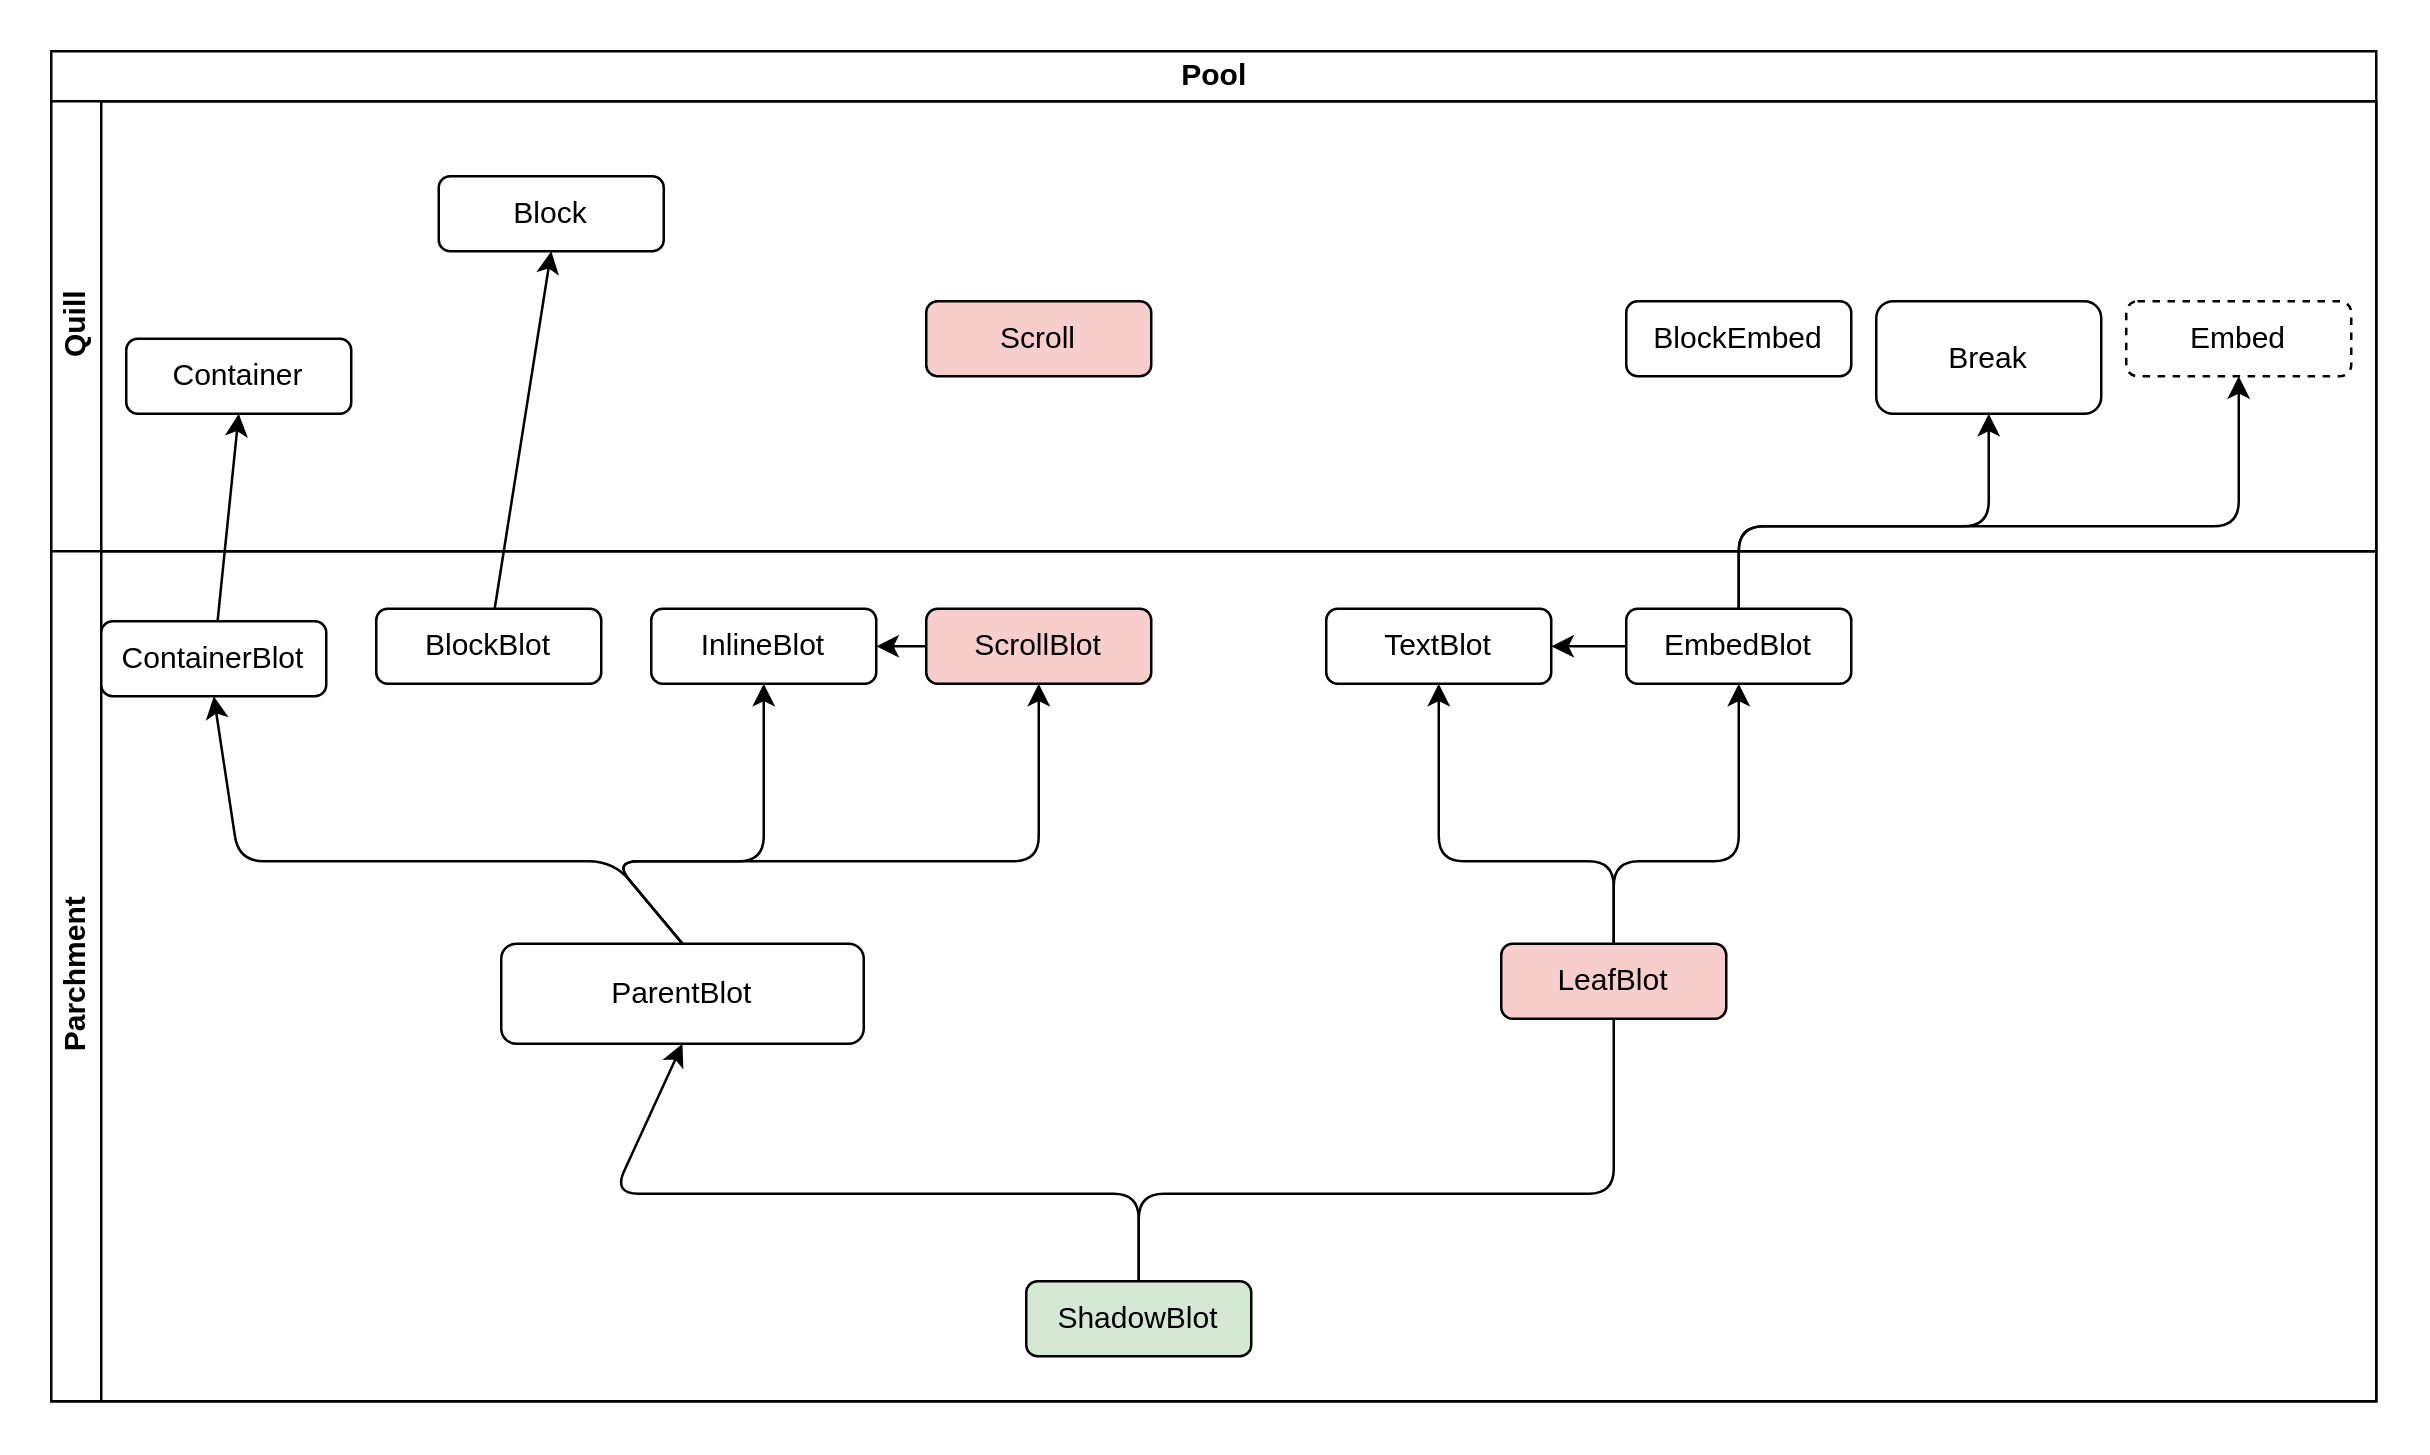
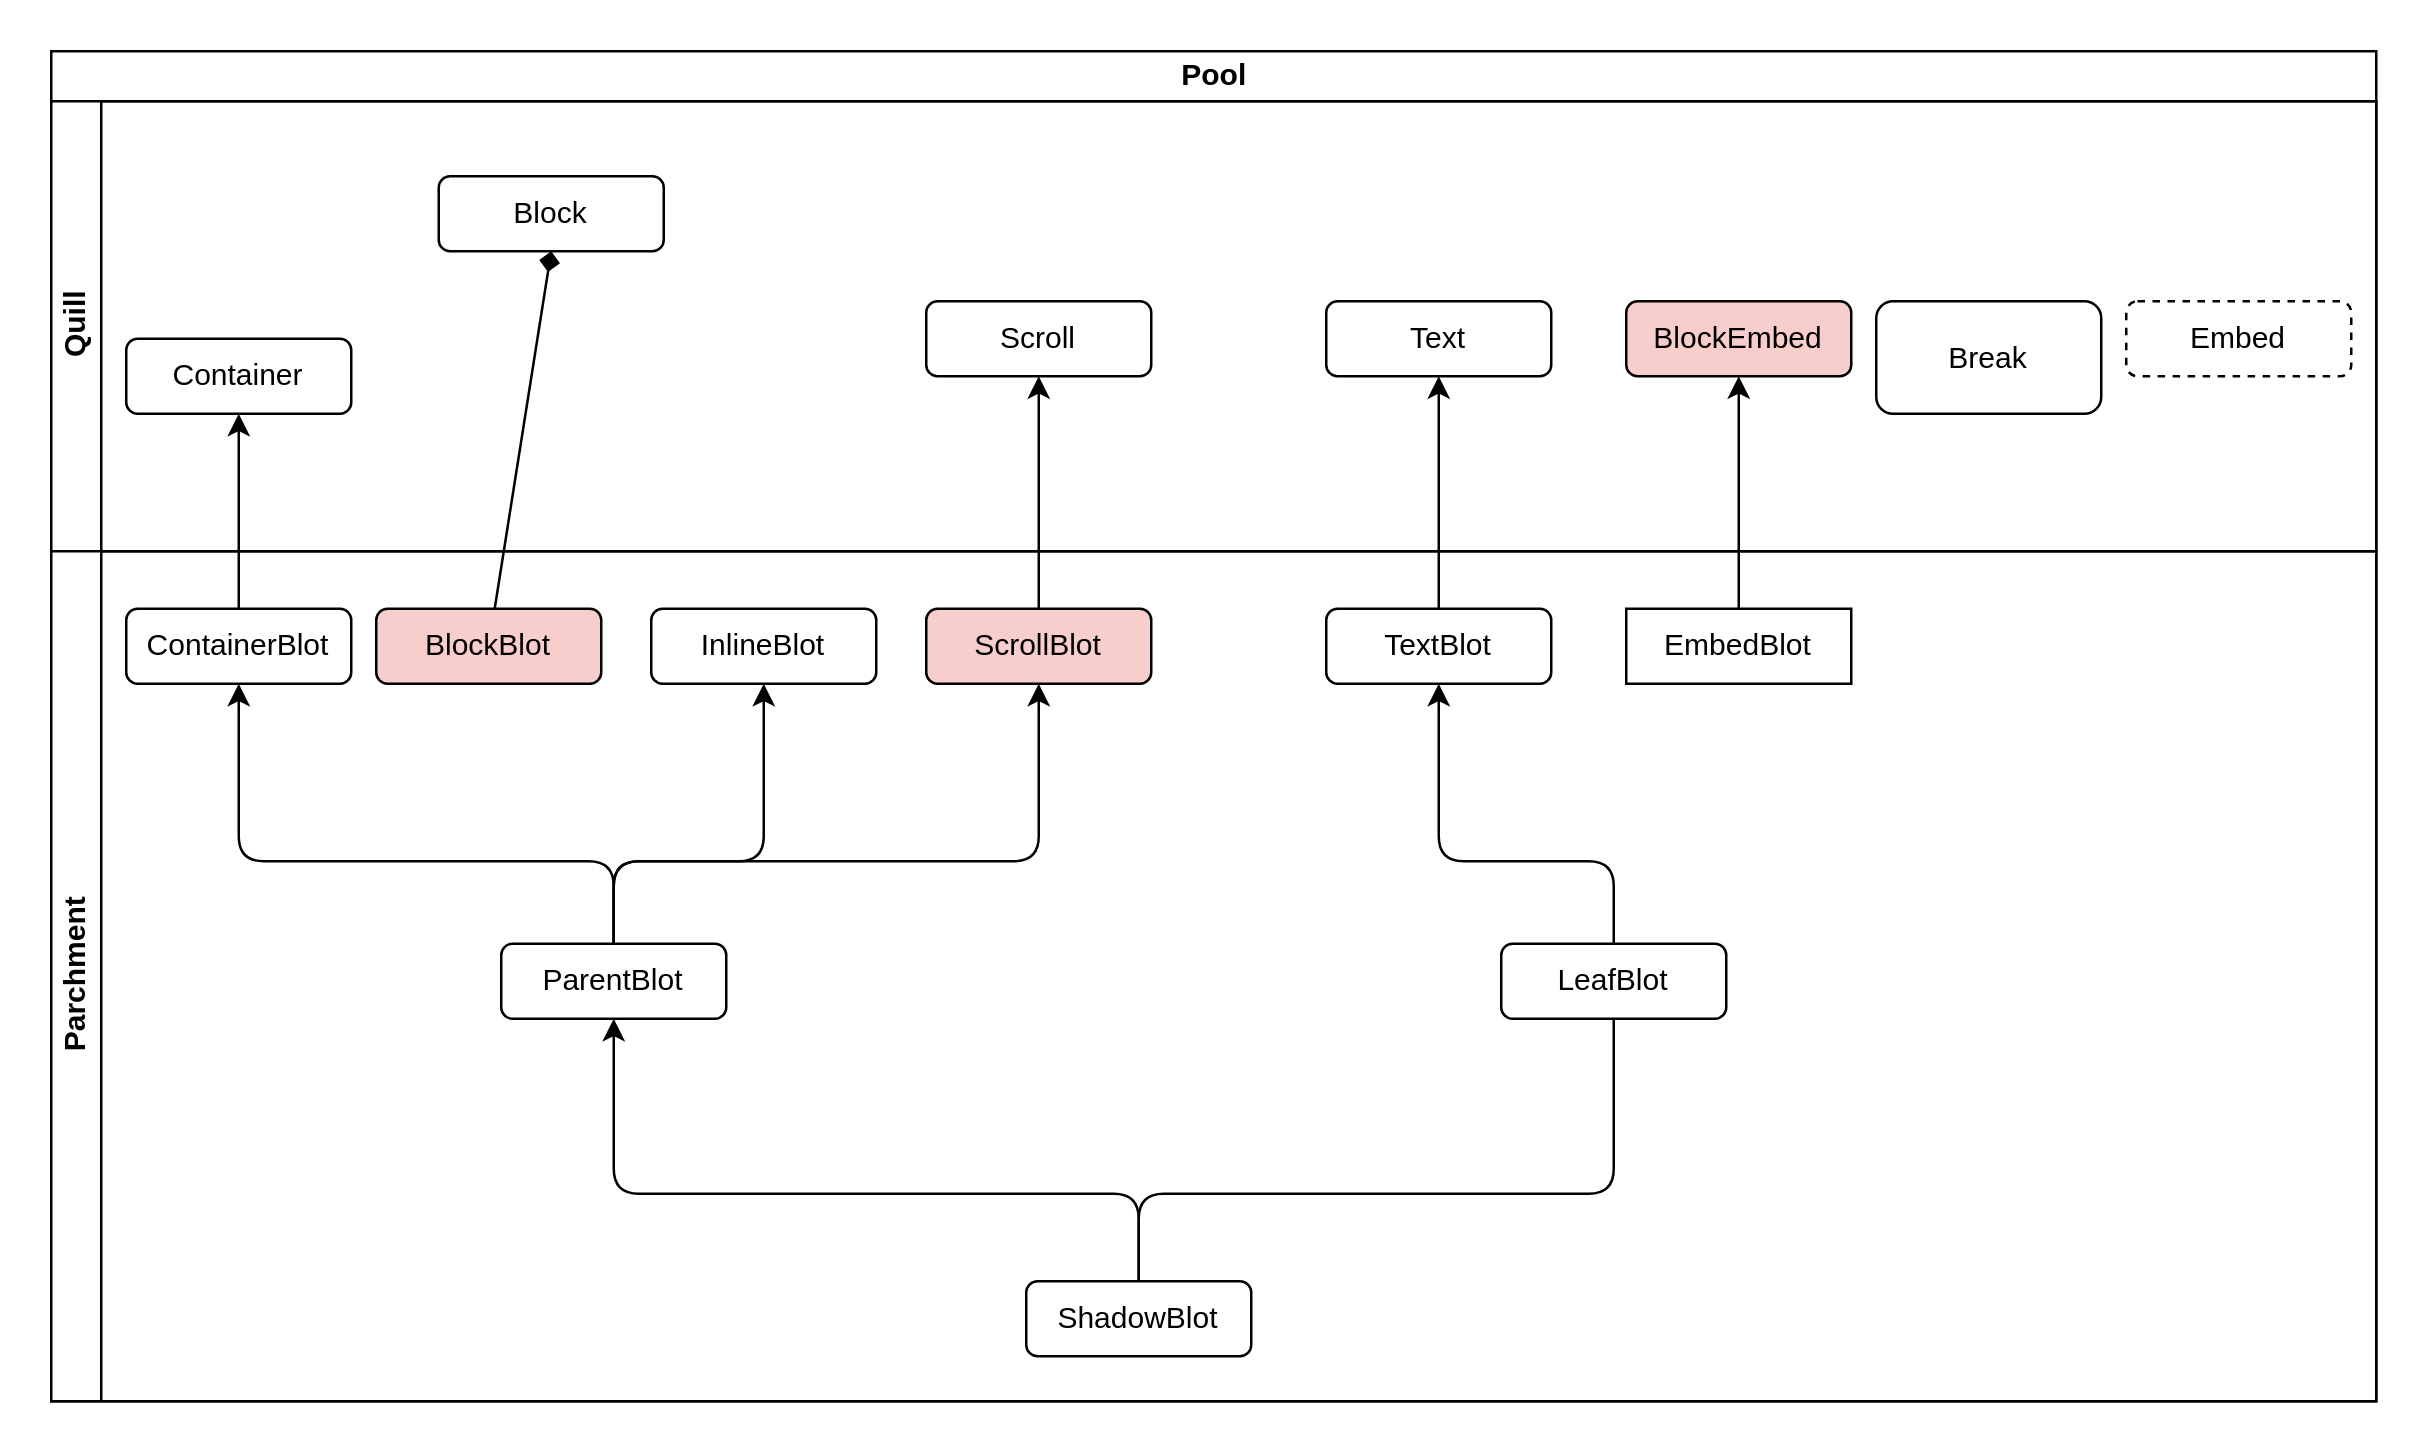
edge "BlockBlot" -> "Block": arrowhead classic -> diamond
node "Scroll": fillcolor #f8cecc -> #ffffff
node "Text": added
node "BlockEmbed": fillcolor #ffffff -> #f8cecc
edge "TextBlot" -> "Text": added
edge "EmbedBlot" -> "Break": removed
edge "EmbedBlot" -> "Embed": removed
node "BlockBlot": fillcolor #ffffff -> #f8cecc
edge "ScrollBlot" -> "InlineBlot": now "ScrollBlot" -> "Scroll"
edge "EmbedBlot" -> "TextBlot": now "EmbedBlot" -> "BlockEmbed"
node "EmbedBlot": shape rounded rectangle -> rectangle
node "ContainerBlot": moved (214, 659) -> (239, 646)
edge "LeafBlot" -> "EmbedBlot": removed
node "LeafBlot": fillcolor #f8cecc -> #ffffff
node "ParentBlot": size 363x100 -> 225x75
node "ShadowBlot": fillcolor #d5e8d4 -> #ffffff
